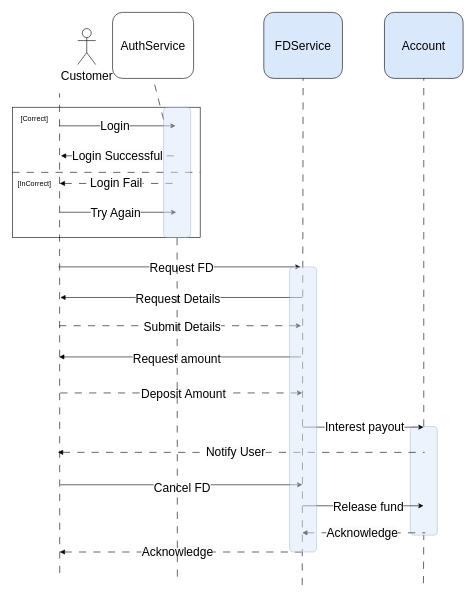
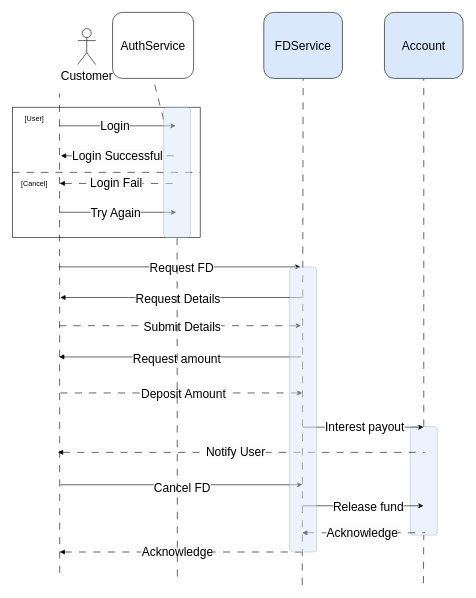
node "[Correct]": label "[Correct]" -> "[User]"
node "[InCorrect]": label "[InCorrect]" -> "[Cancel]"
